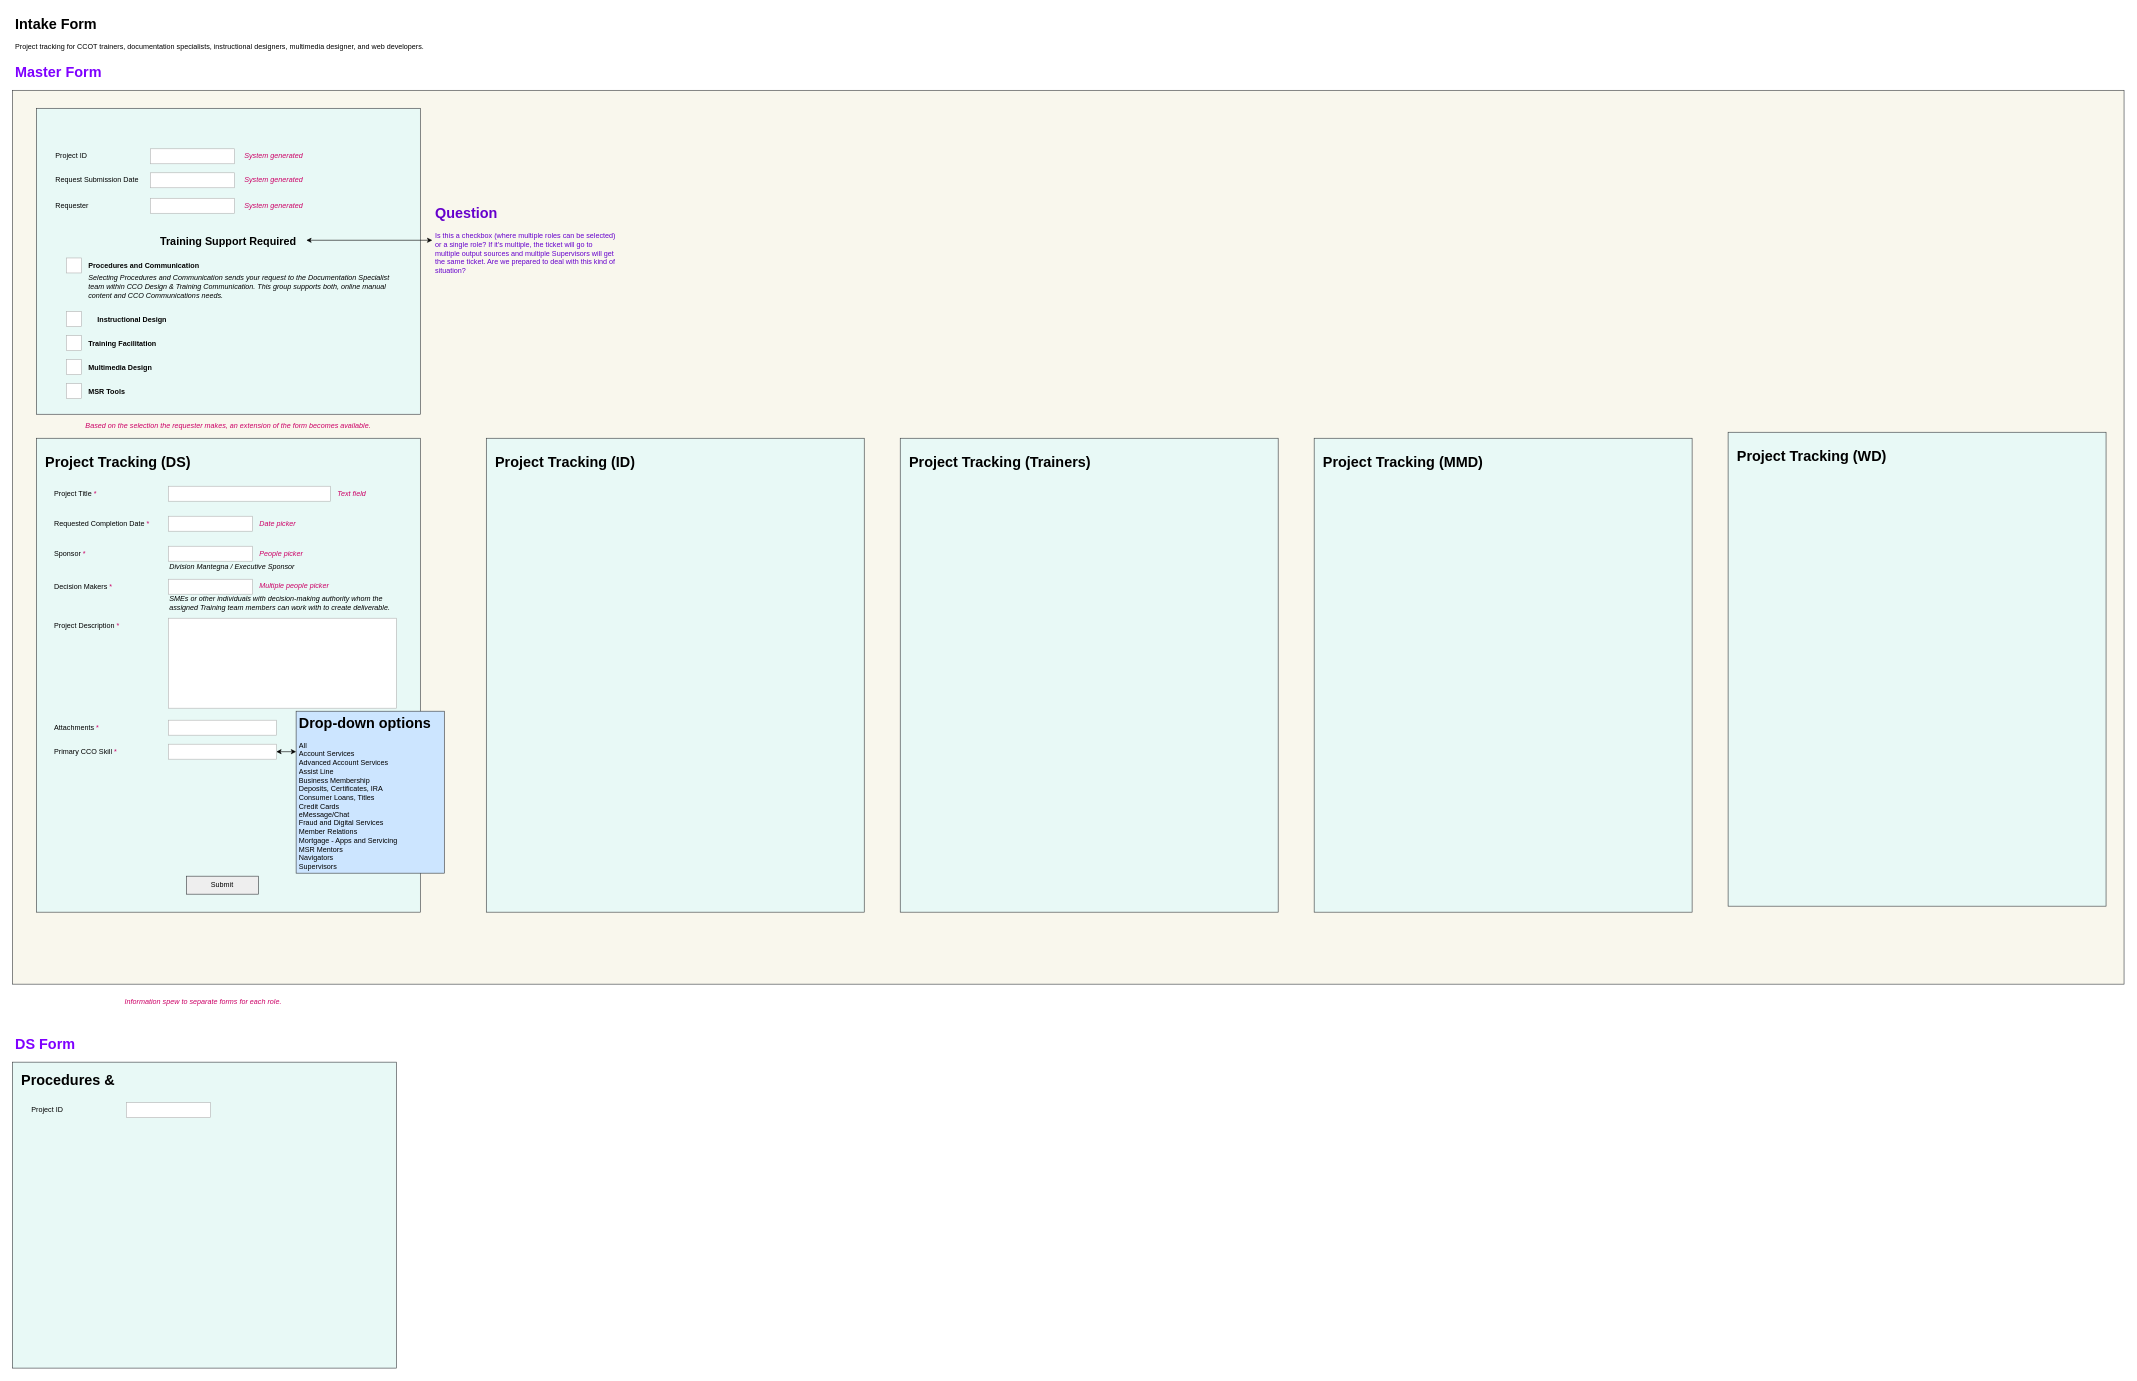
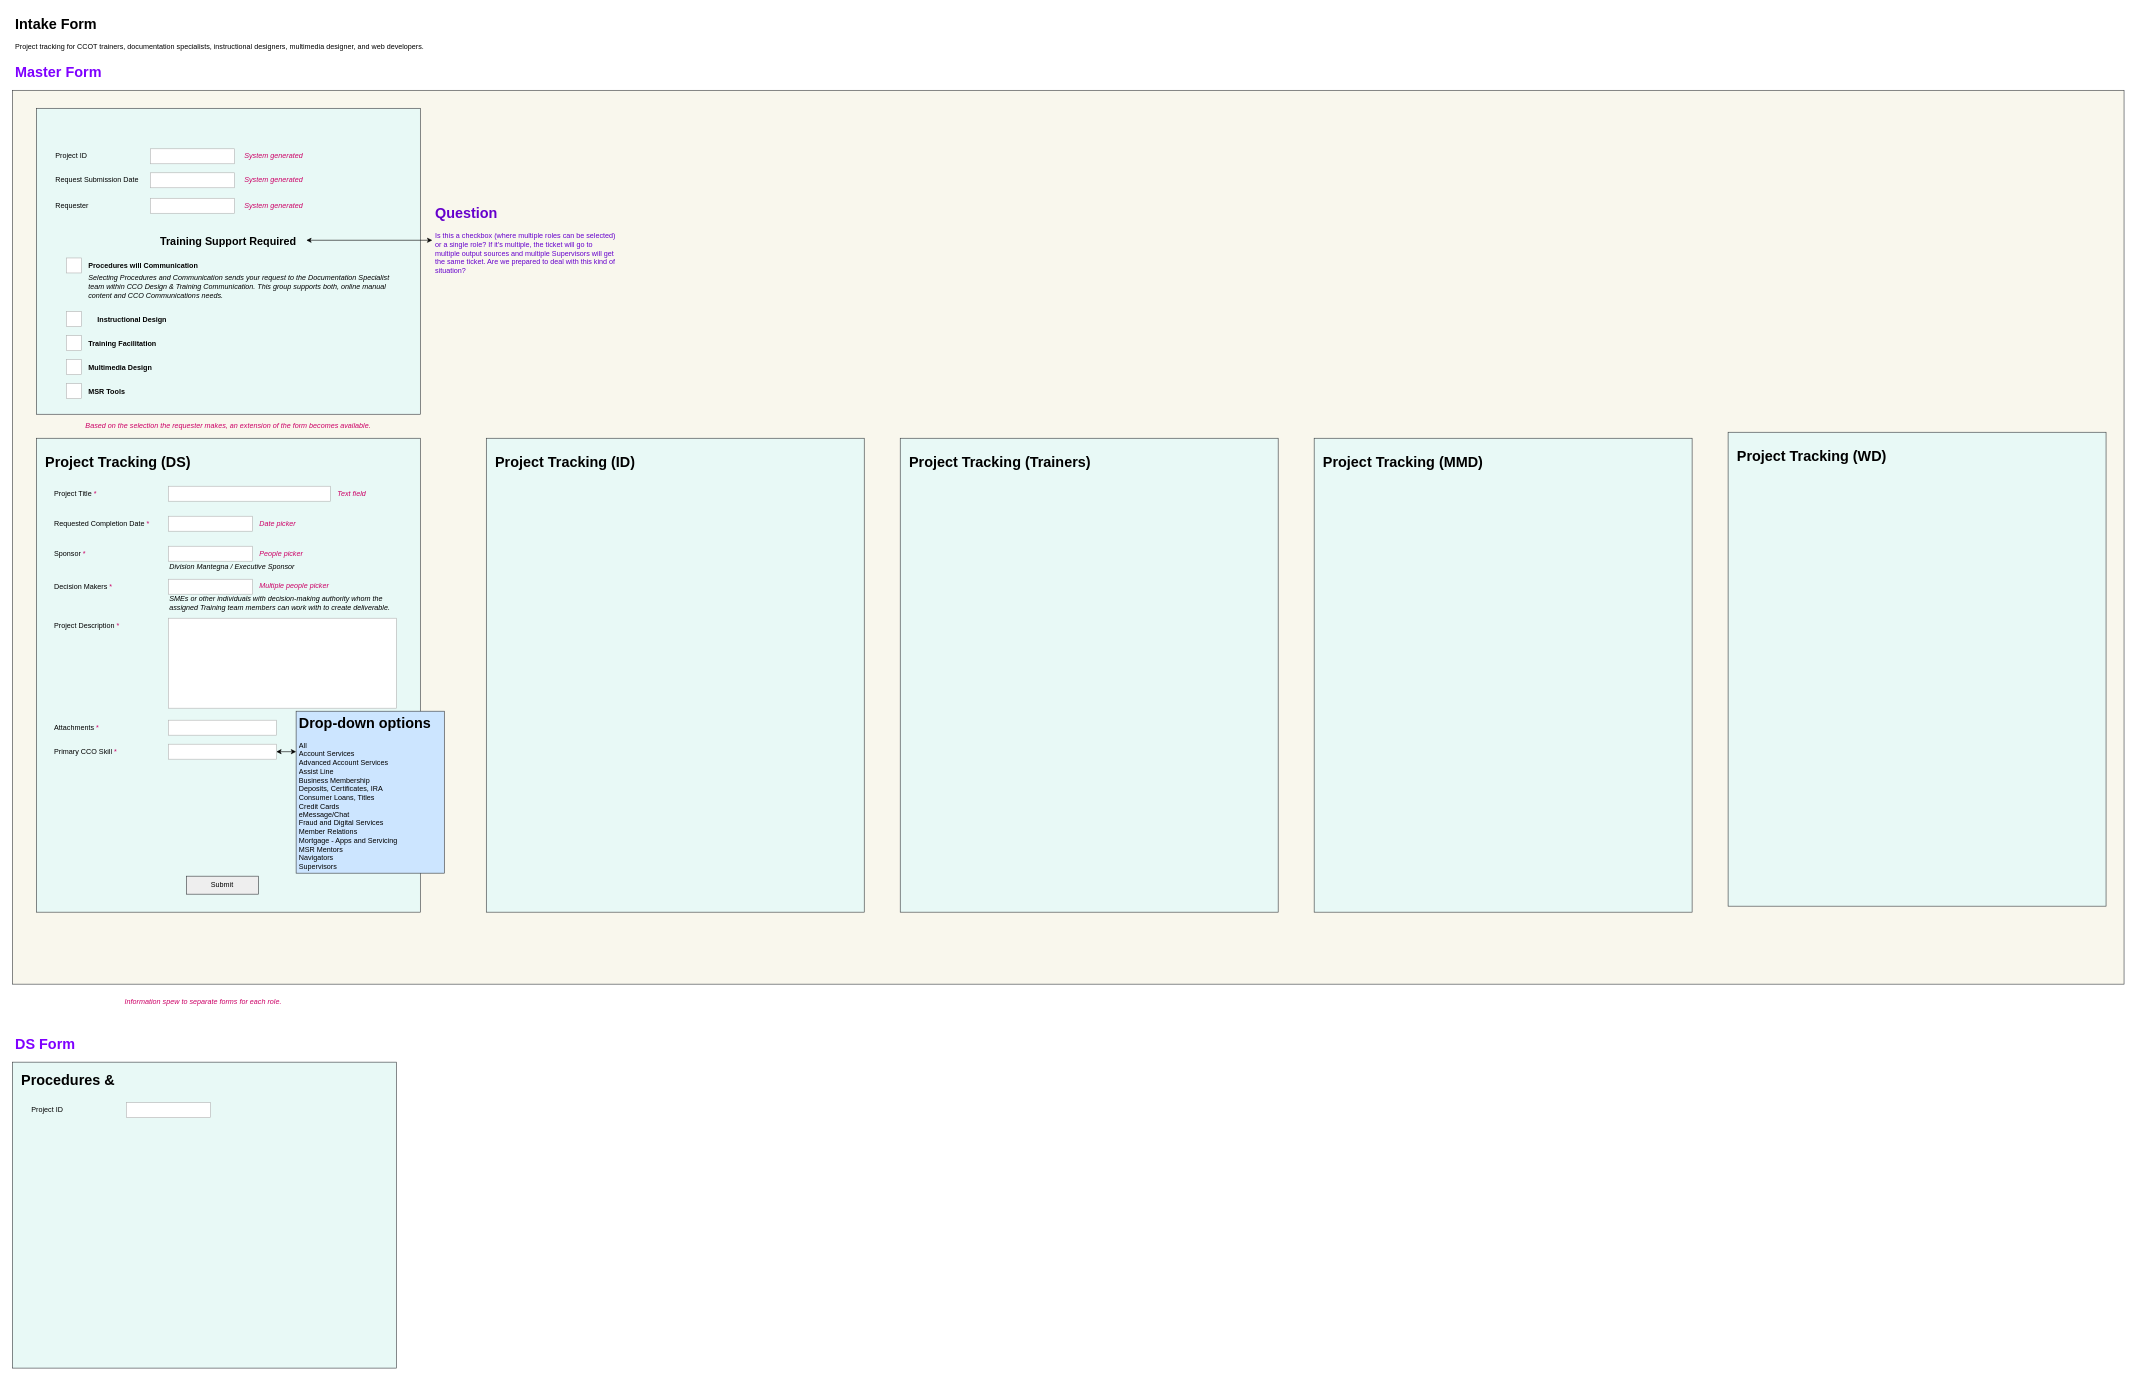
node "Procedures and Communication": label "Procedures and Communication" -> "Procedures will Communication"
